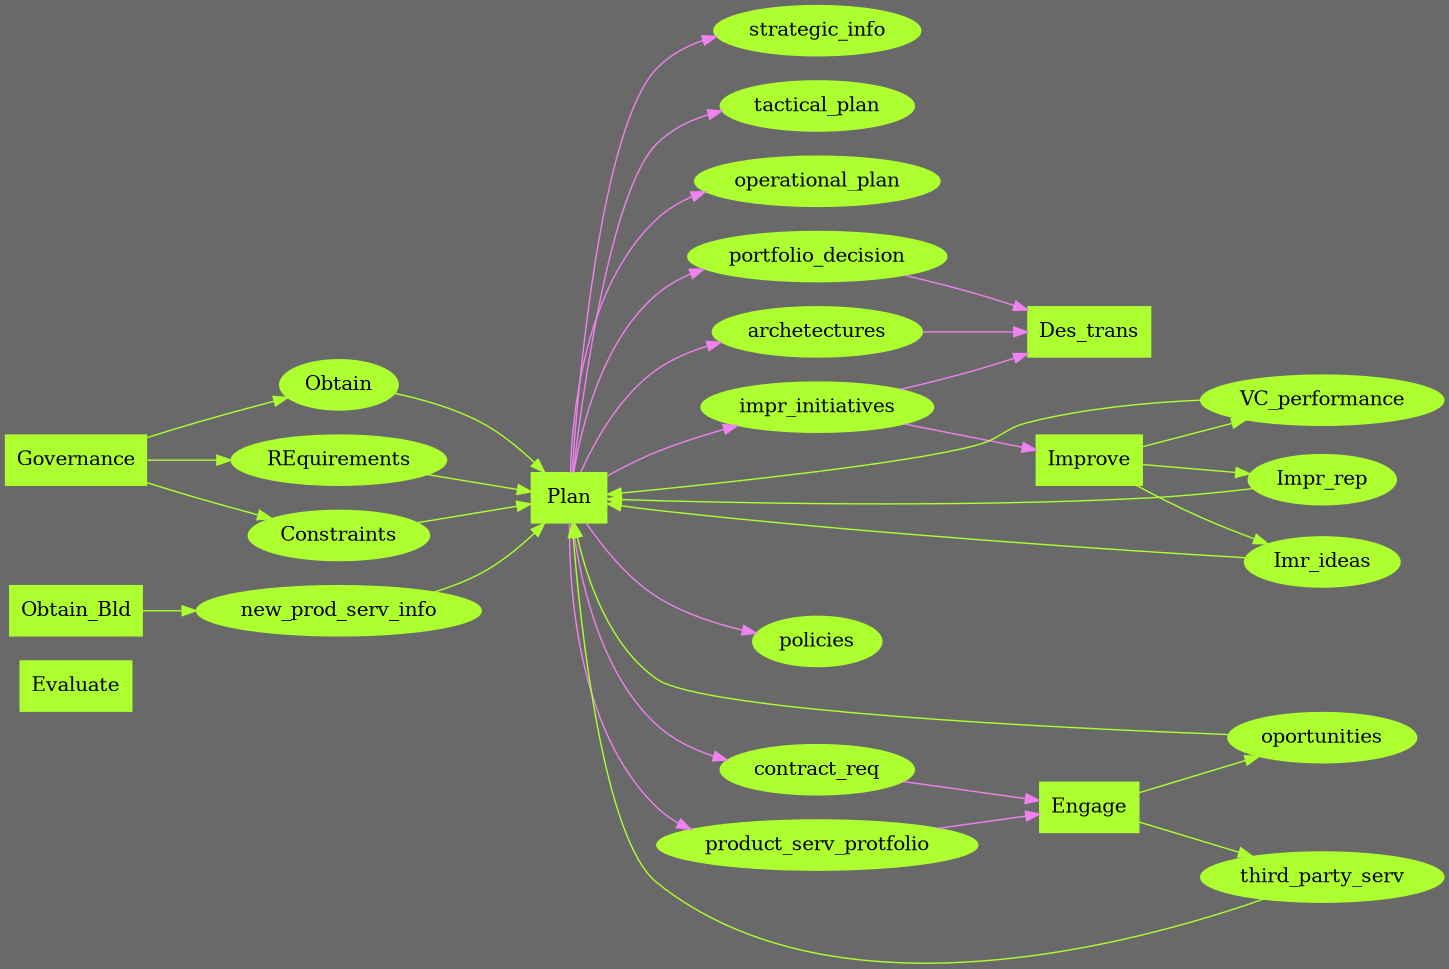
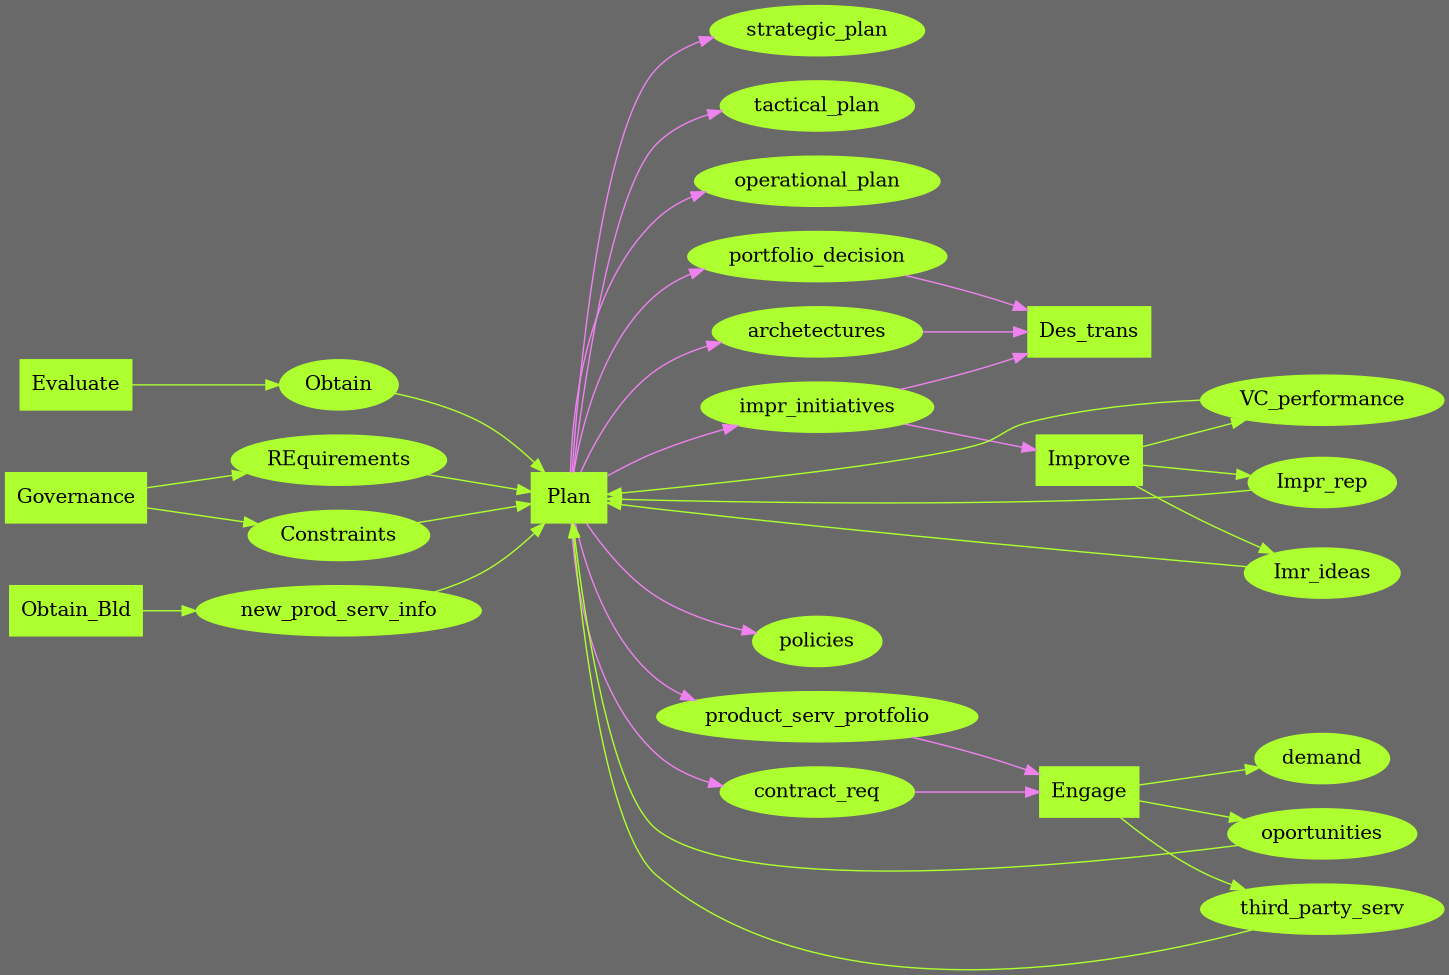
node "strategic_info": label "strategic_info" -> "strategic_plan"
edge "Governance" -> "Obtain": now "Evaluate" -> "Obtain"
node "demand": added
